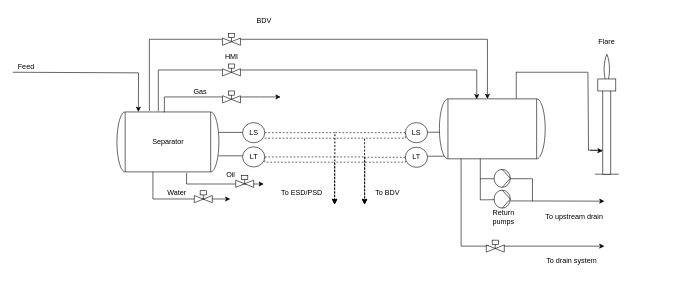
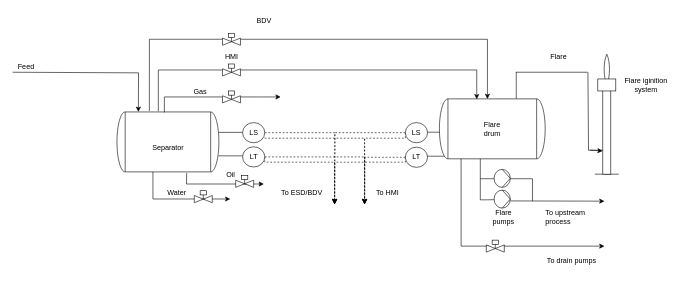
node "Flare": moved (607, 42) -> (559, 57)
node "Flare iginition system": added
node "Flare drum": added
node "Separator": moved (168, 142) -> (168, 148)
node "To ESD/PSD": label "To ESD/PSD" -> "To ESD/BDV"
node "To BDV": label "To BDV" -> "To HMI"
node "Return pumps": label "Return pumps" -> "Flare pumps"
node "To upstream drain": label "To upstream drain" -> "To upstream process"
node "To drain system": label "To drain system" -> "To drain pumps"
